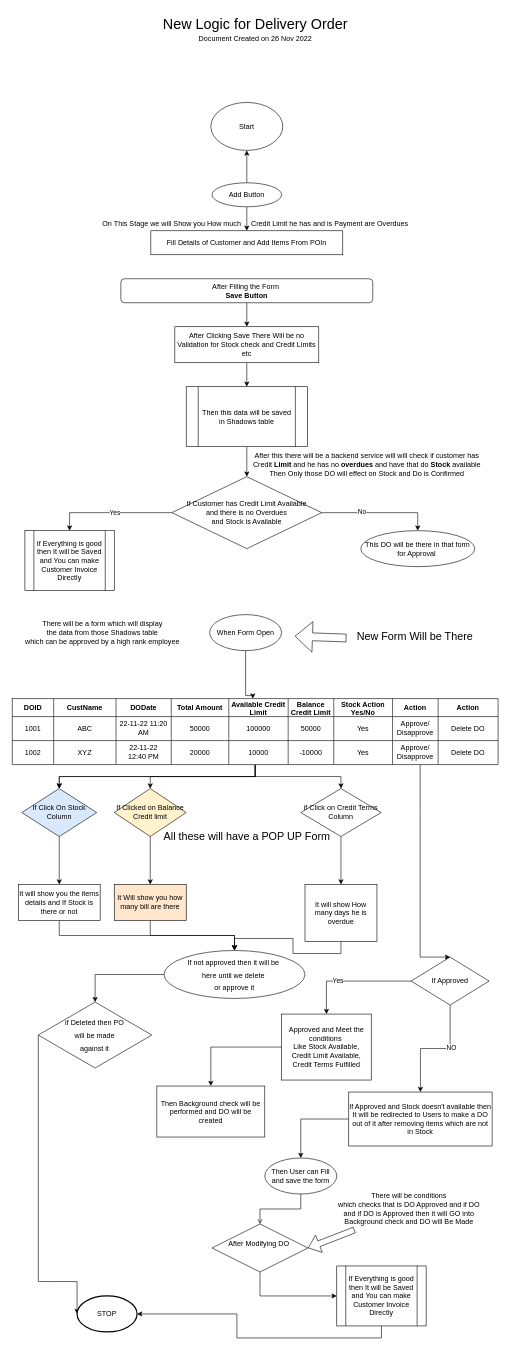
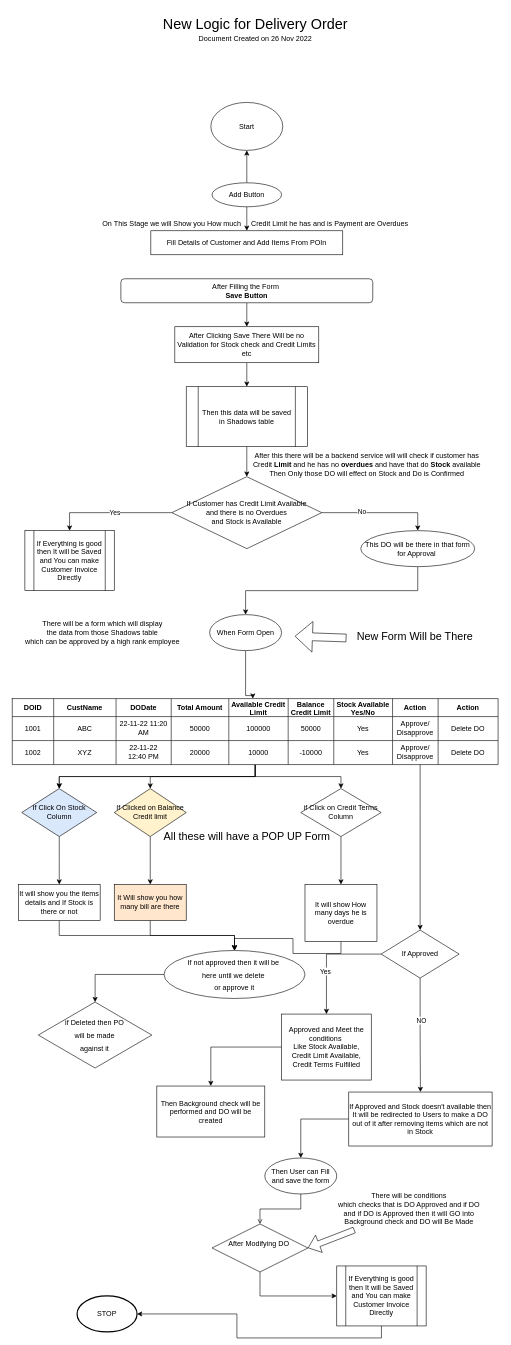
edge "This DO will be there in that form for Approval" -> "When Form Open": added
node "Stock Action Yes/No": label "Stock Action Yes/No" -> "Stock Available Yes/No"
node "If Approved": moved (450, 981) -> (420, 954)
edge "if Deleted then PO will be made against it" -> "STOP": removed
